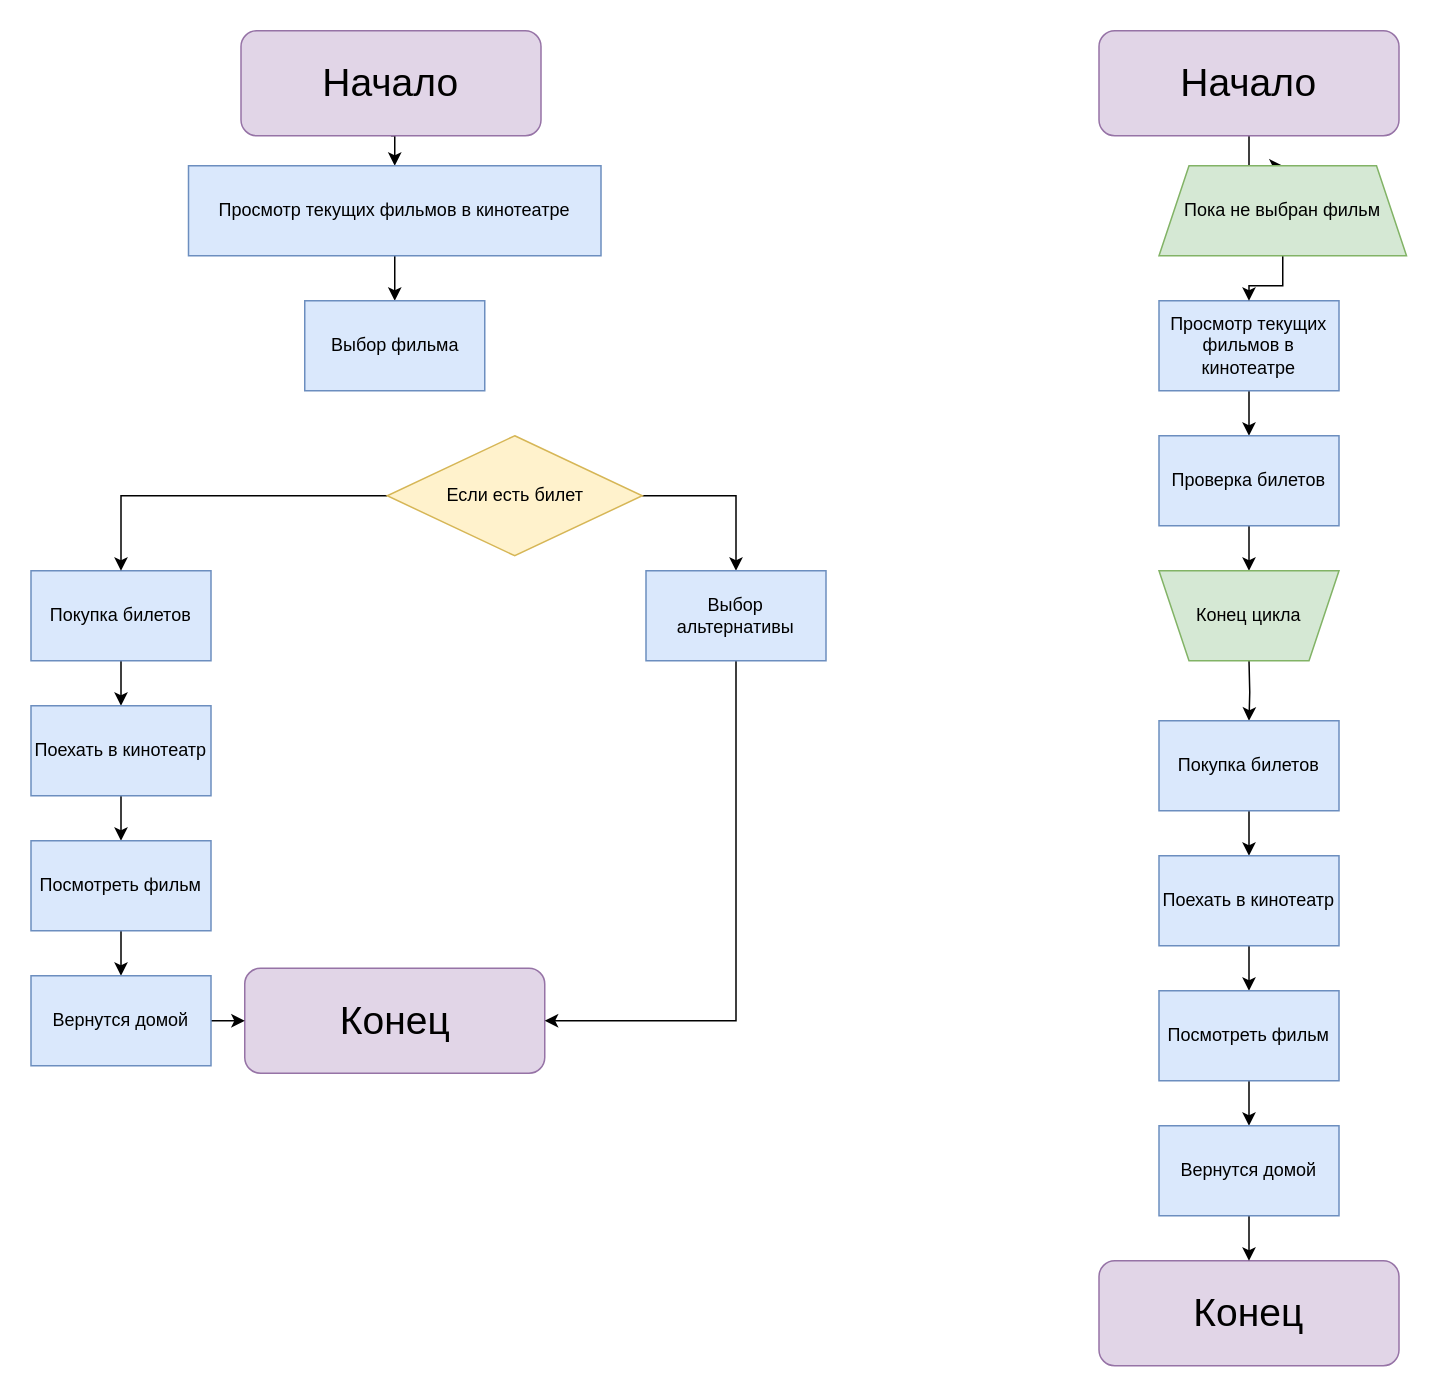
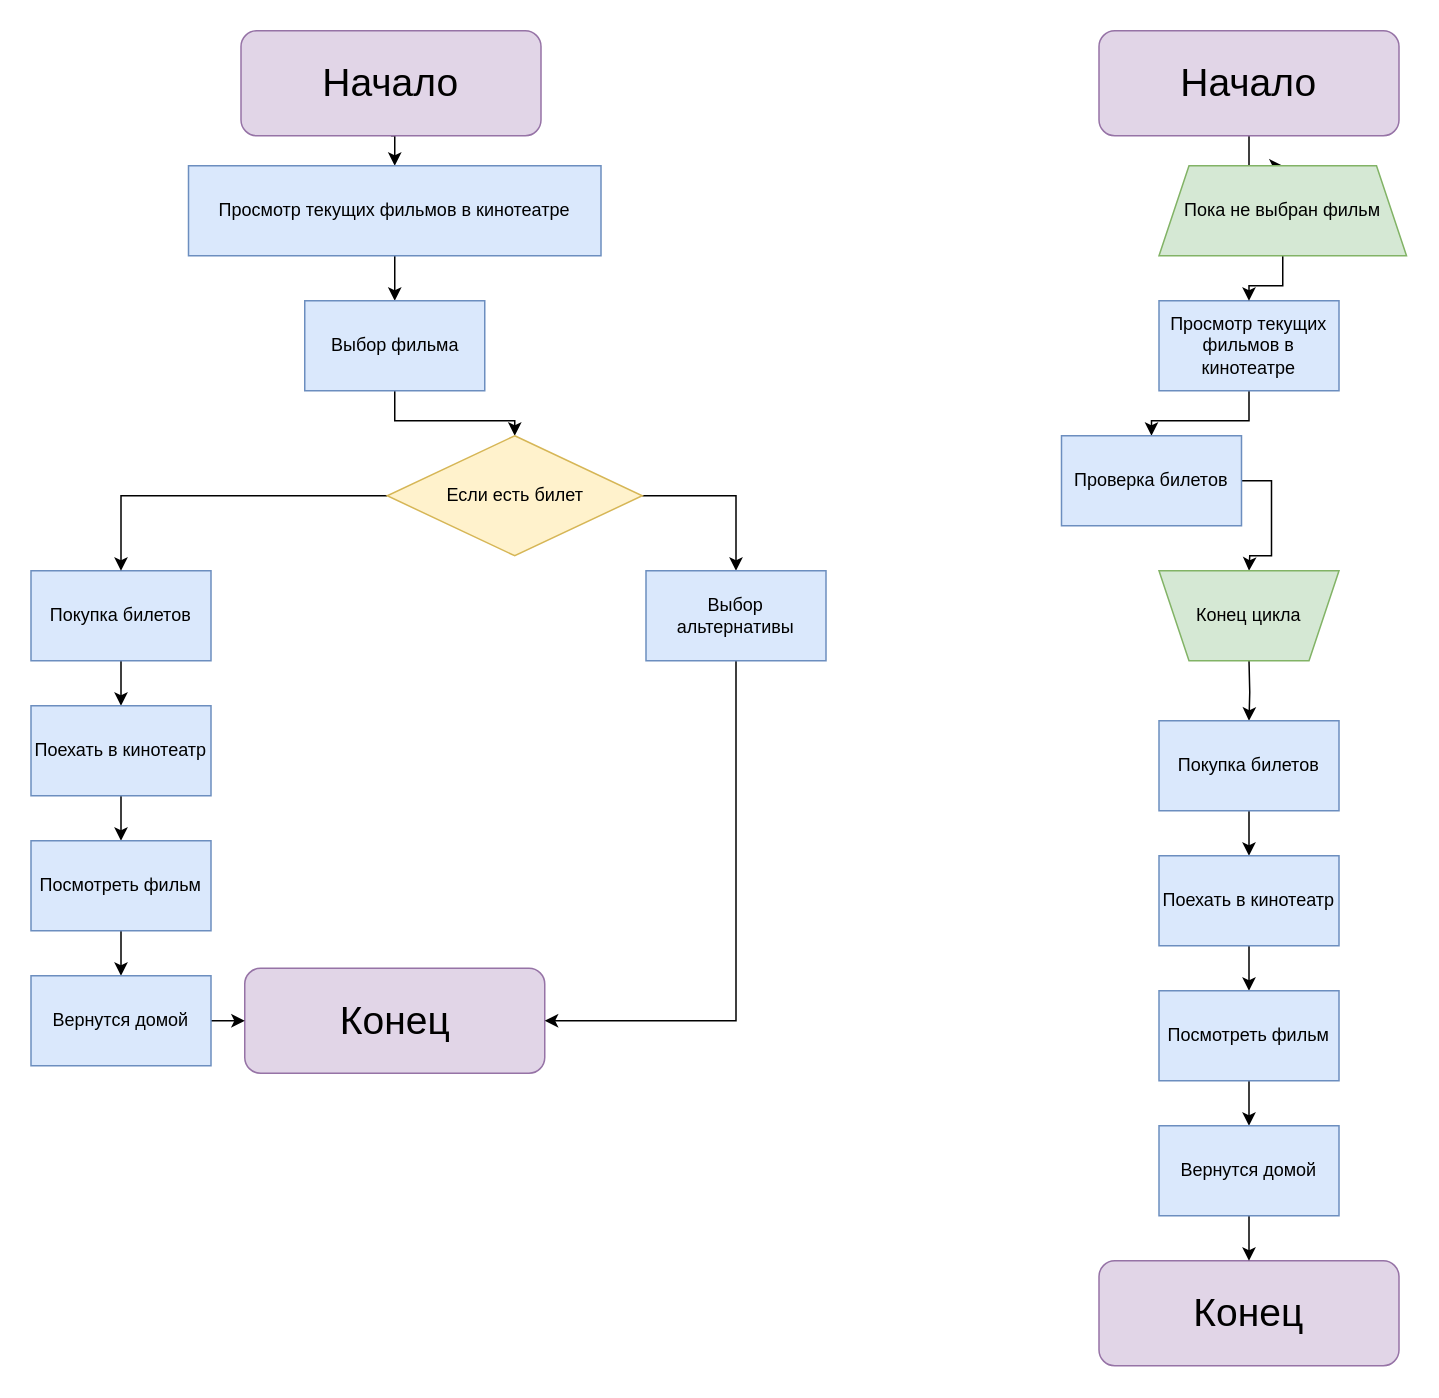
edge "Выбор фильма" -> "Если есть билет": added
node "Проверка билетов": moved (1249, 481) -> (1151, 481)
